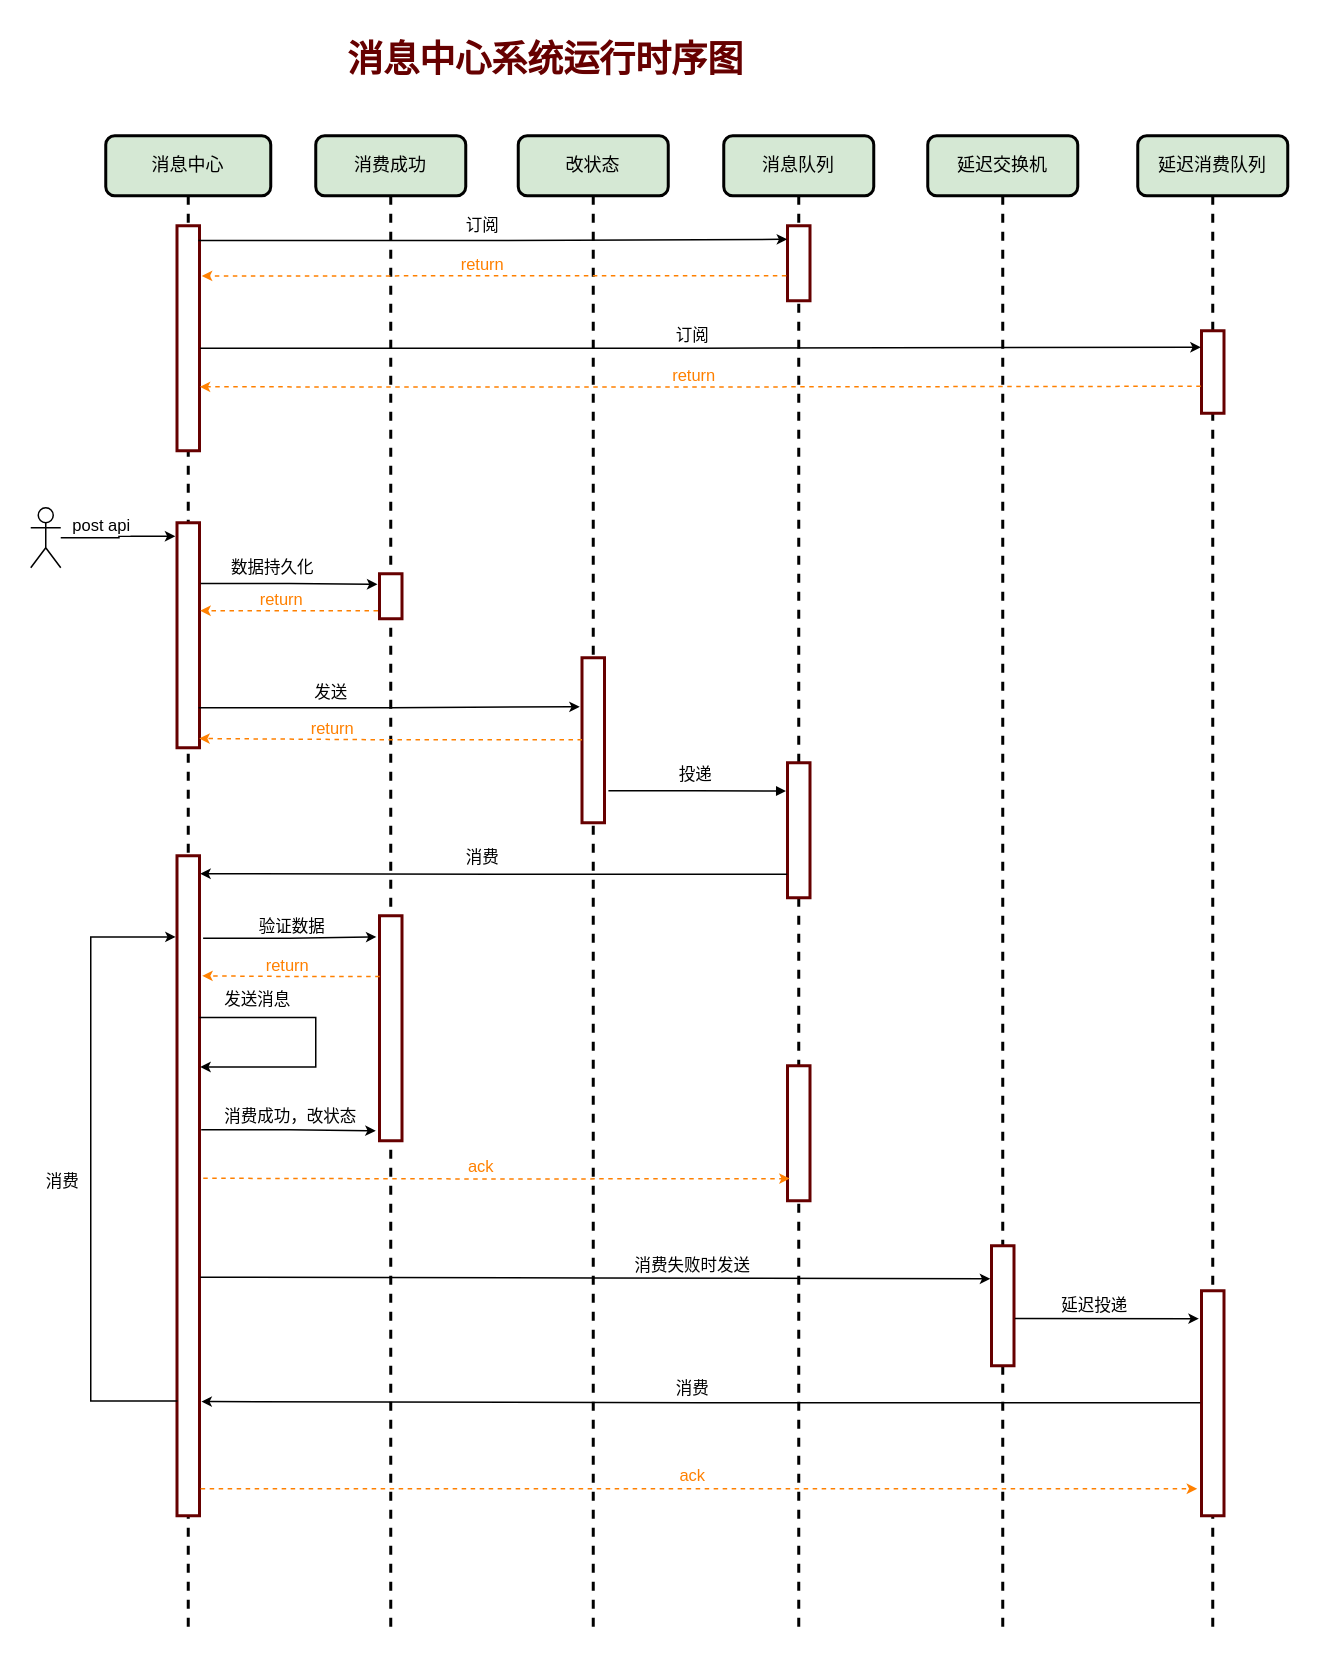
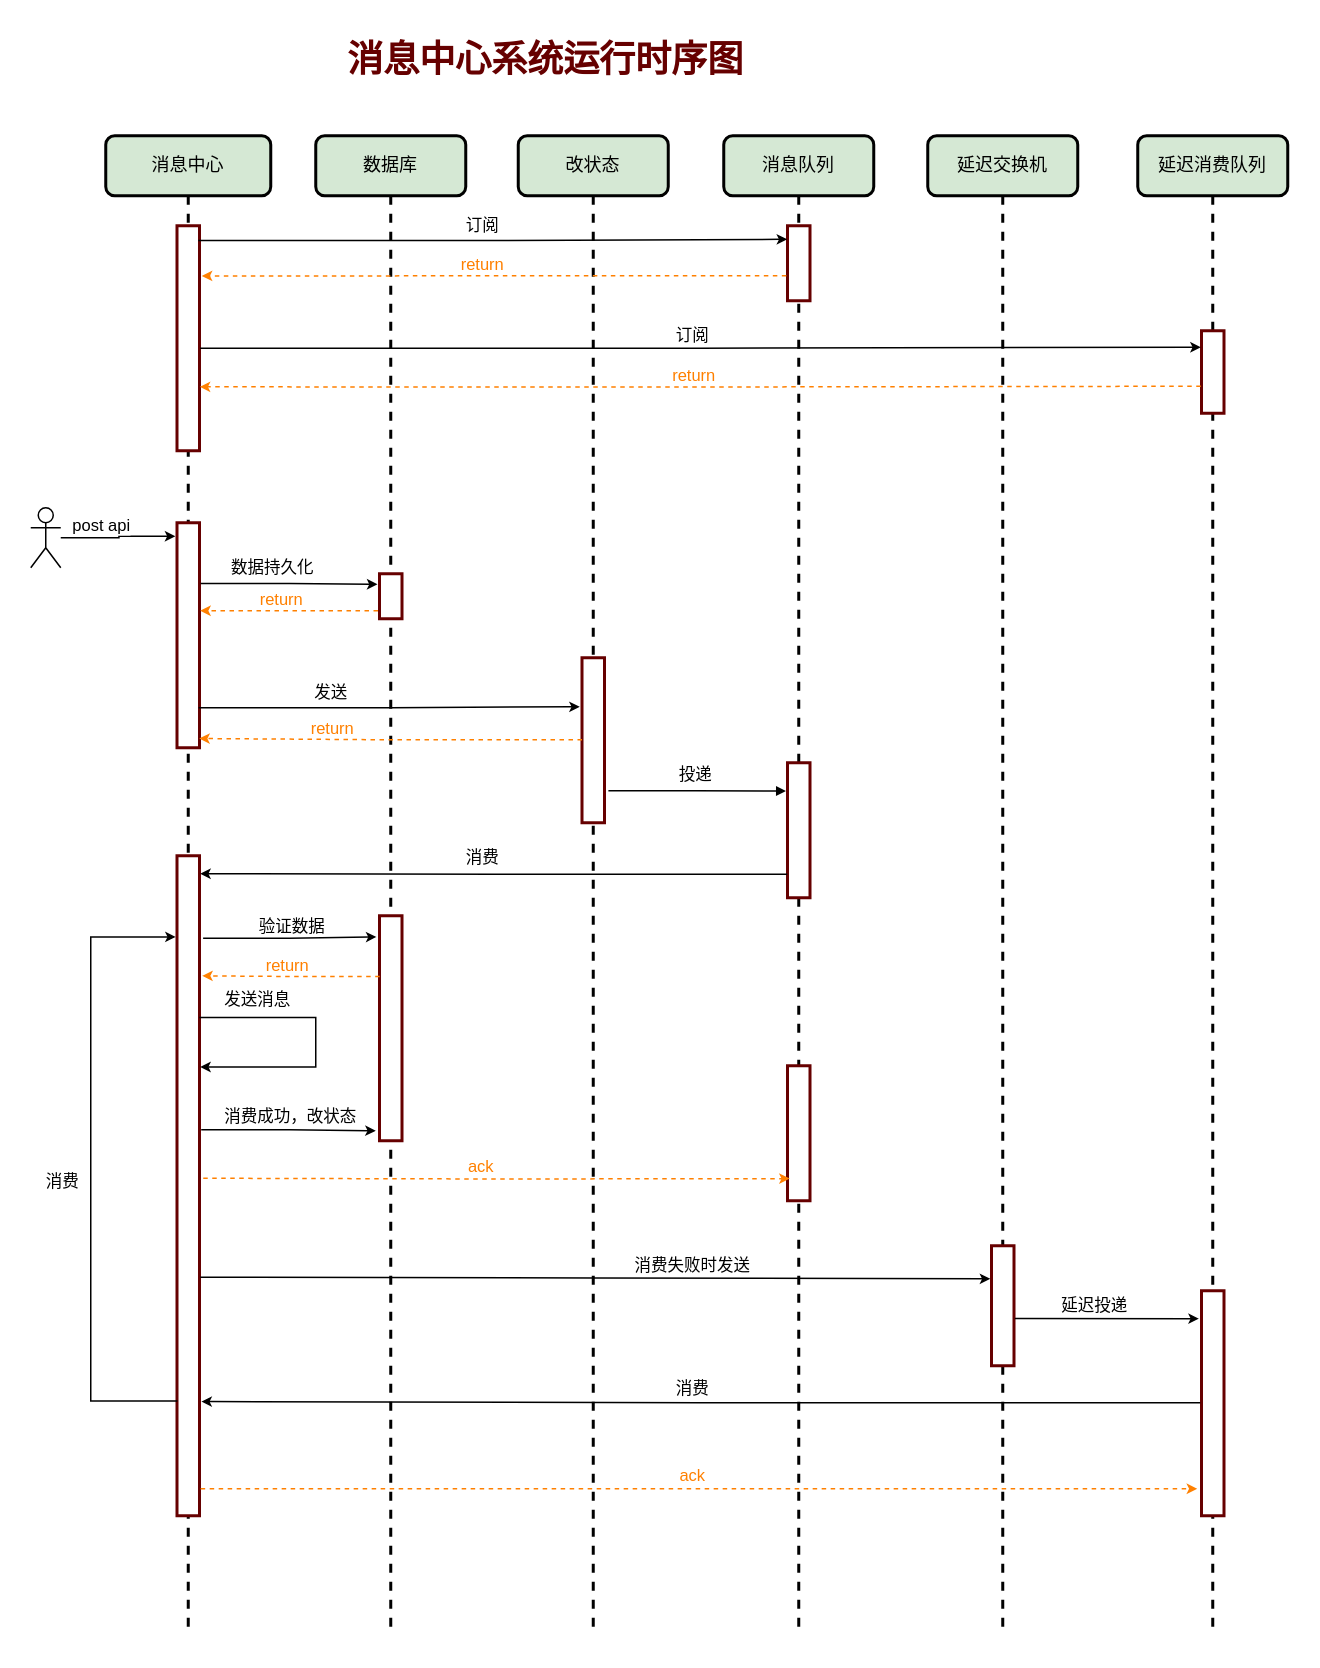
node "消费成功": label "消费成功" -> "数据库"
